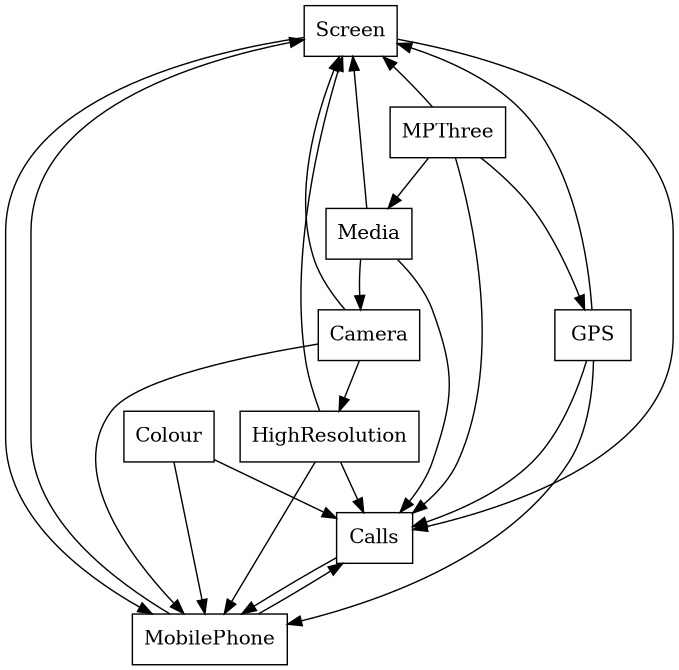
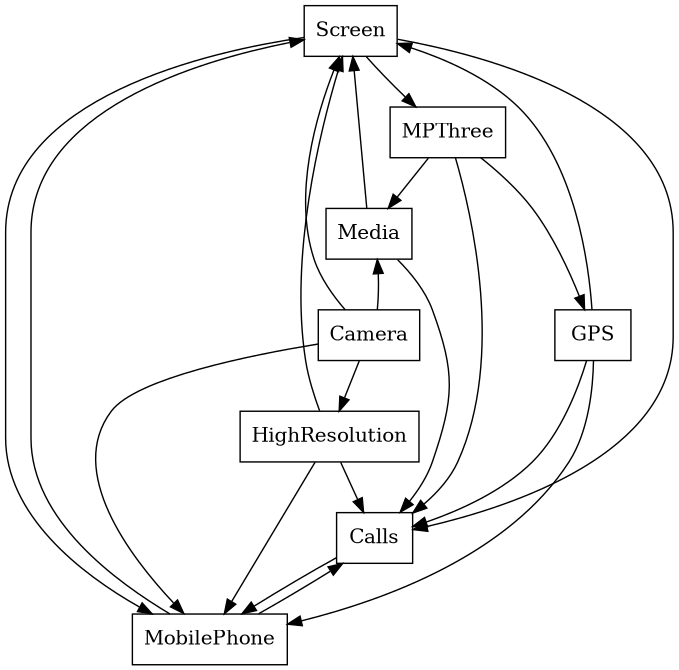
edge "MPThree" -> "Screen": reversed
edge "Media" -> "Camera": reversed
node "Colour": removed
